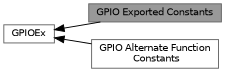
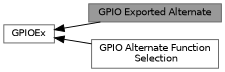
node "GPIO Exported Constants": label "GPIO Exported Constants" -> "GPIO Exported Alternate"
node "GPIO Alternate Function Constants": label "GPIO Alternate Function Constants" -> "GPIO Alternate Function Selection"
